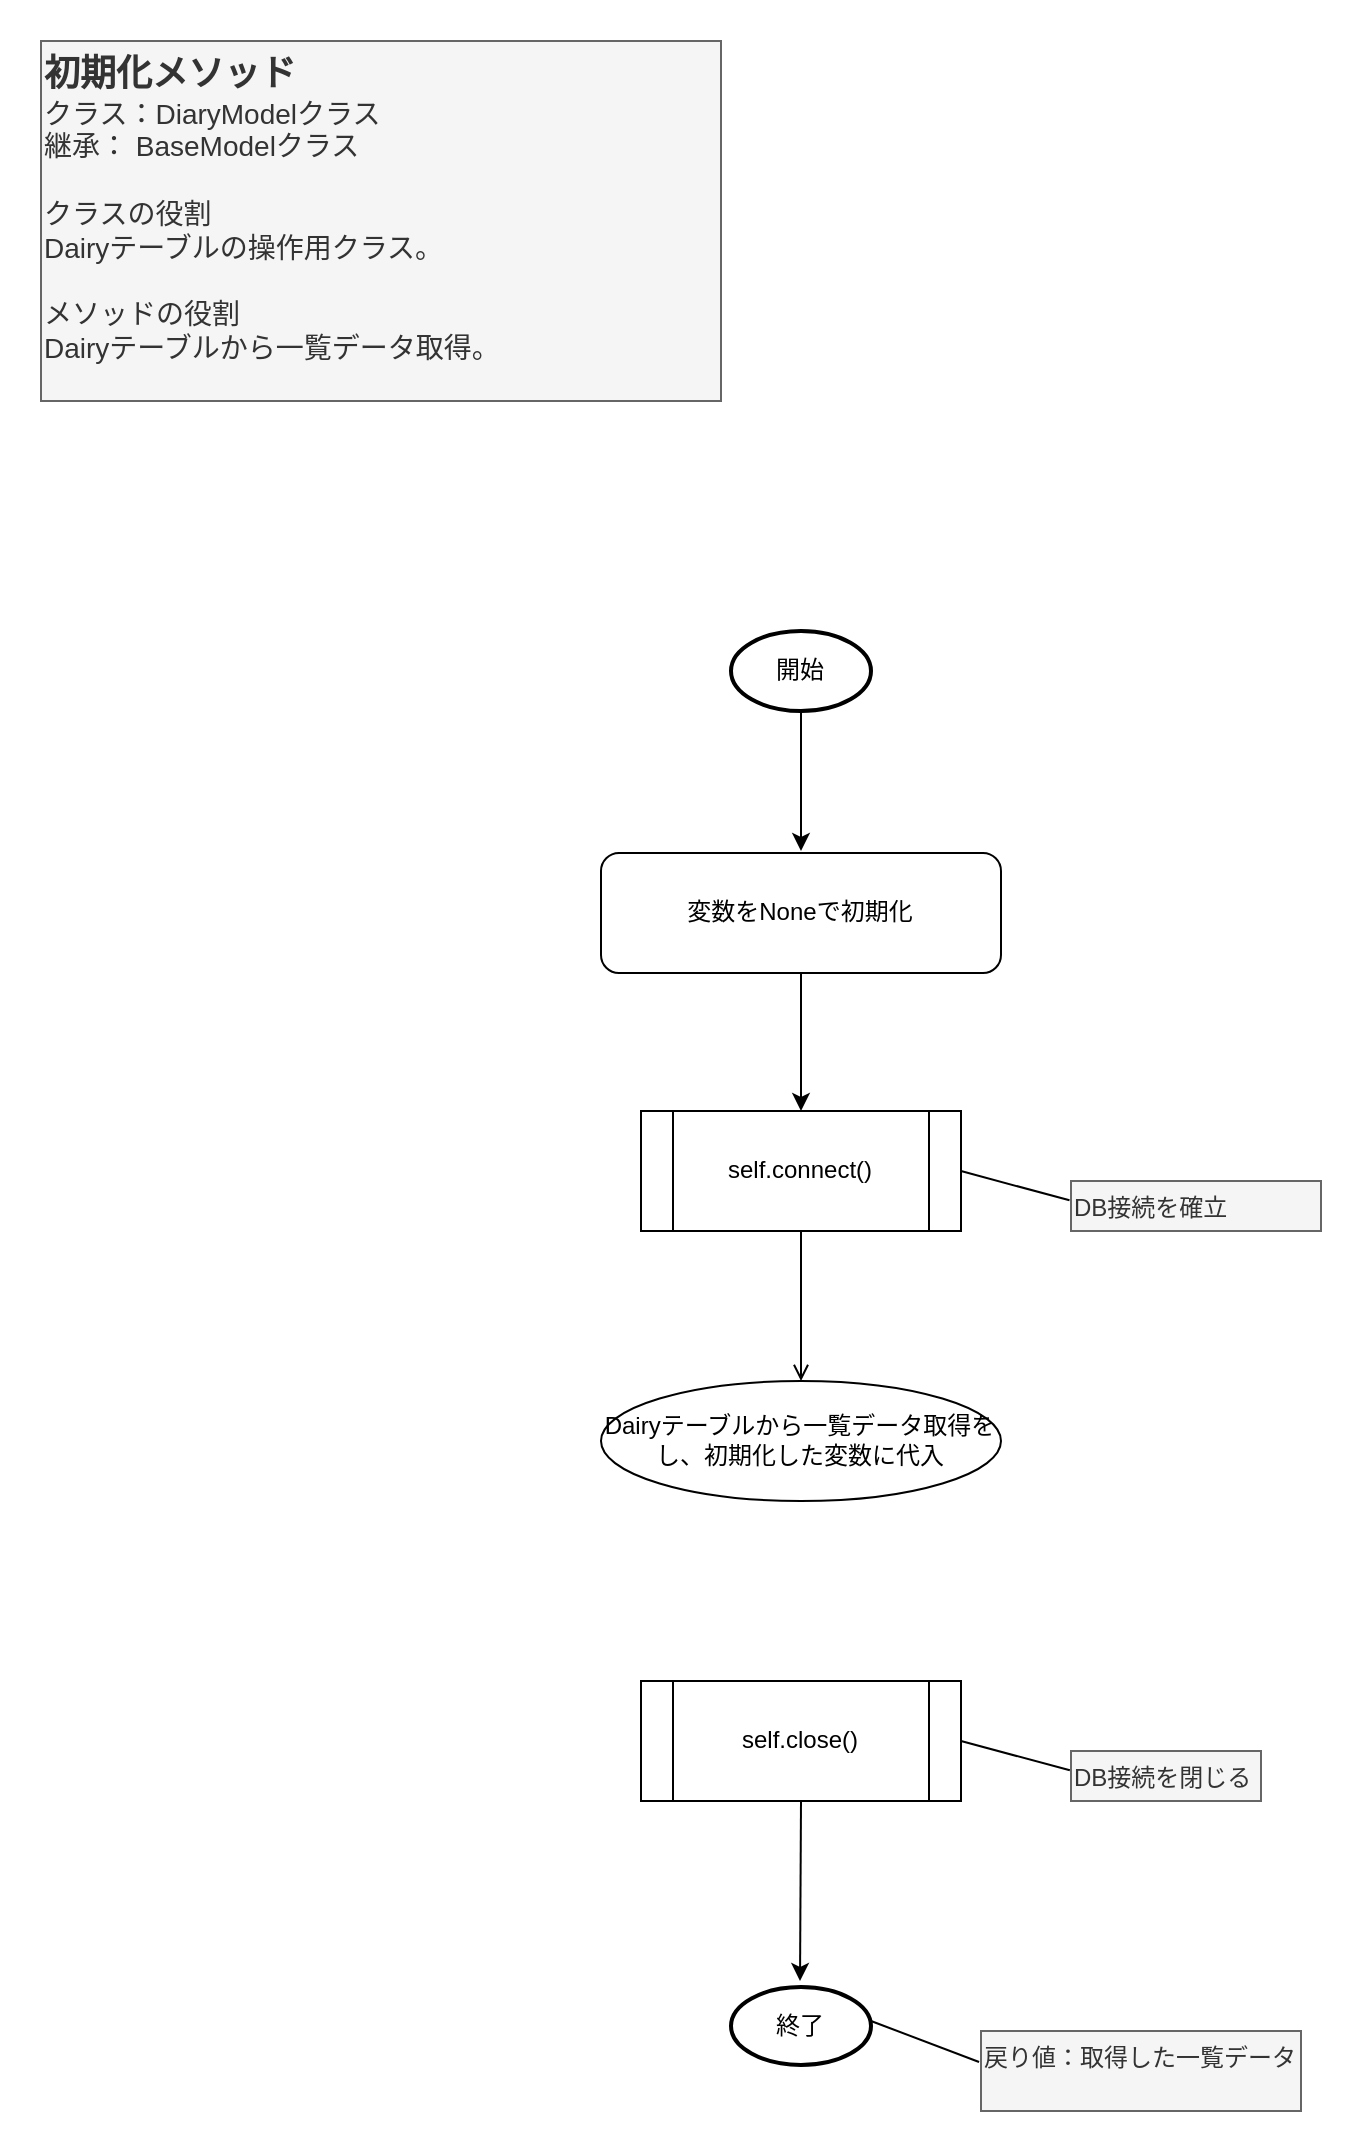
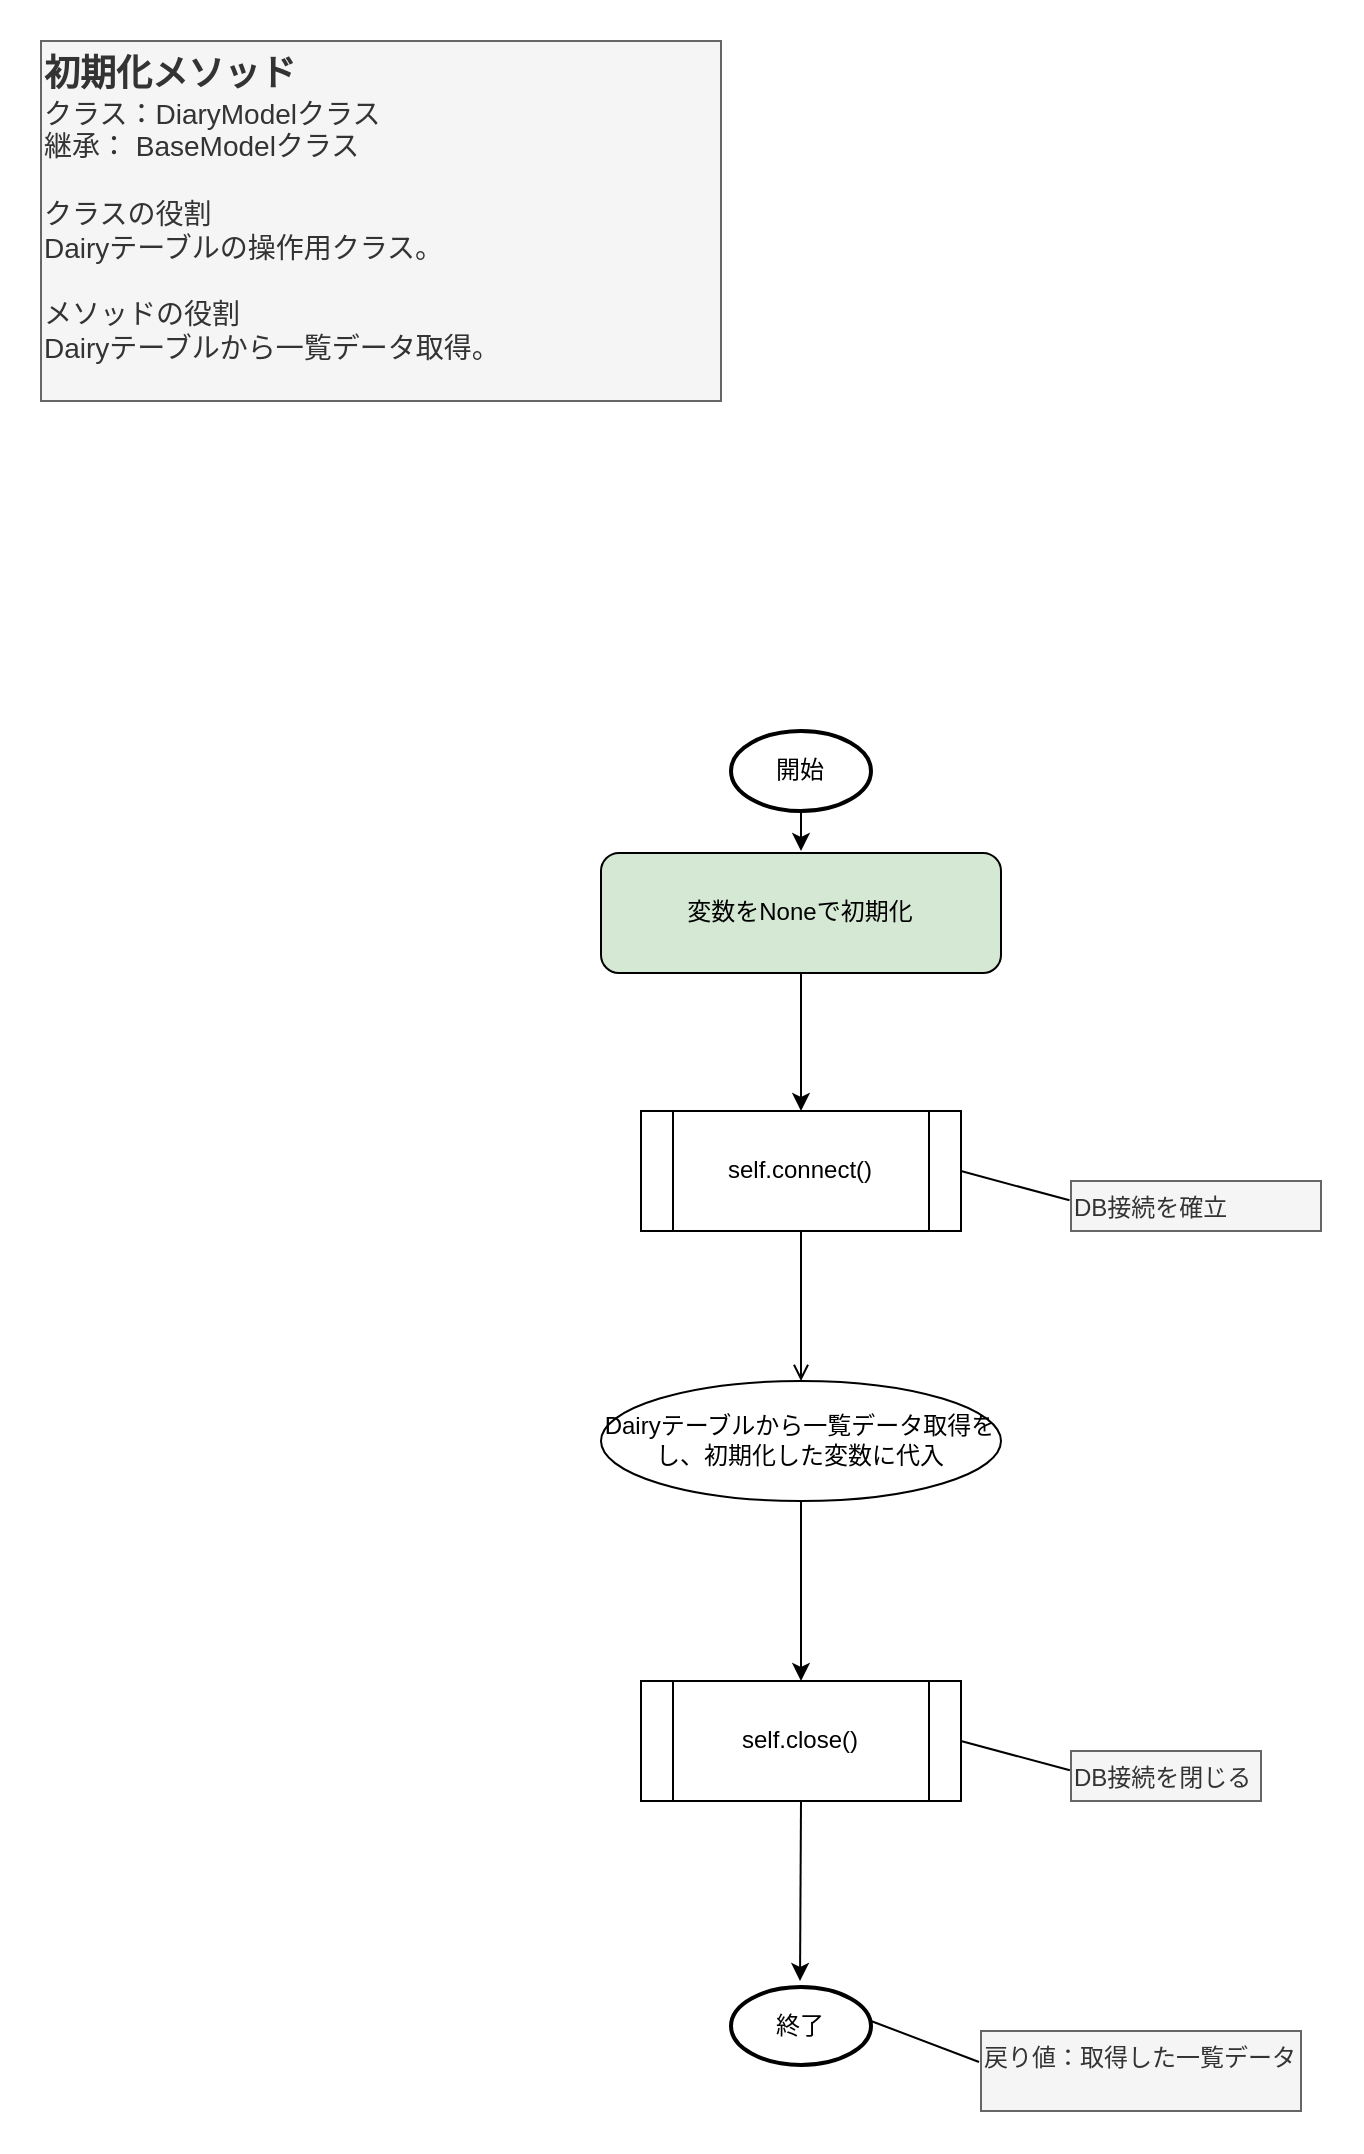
node "開始": moved (801, 671) -> (801, 771)
node "変数をNoneで初期化": fillcolor #ffffff -> #d5e8d4
edge "Dairyテーブルから一覧データ取得をし、初期化した変数に代入" -> "self.close()": added
